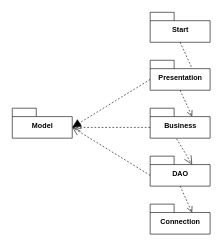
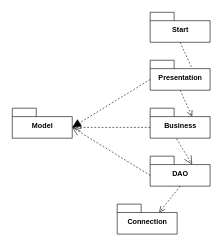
node "Connection": moved (180, 219) -> (147, 219)
